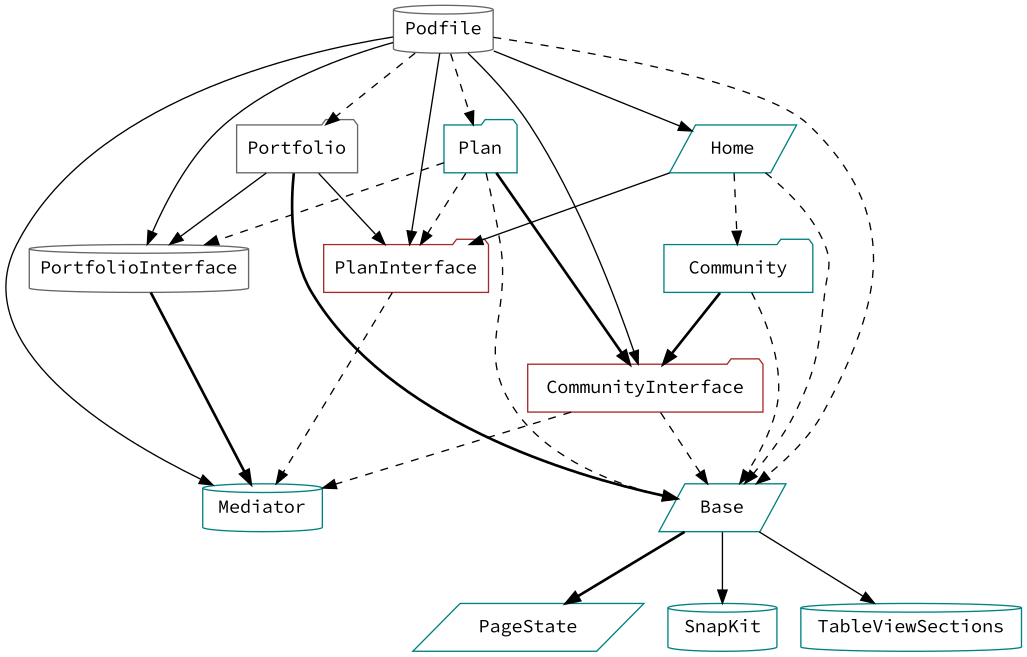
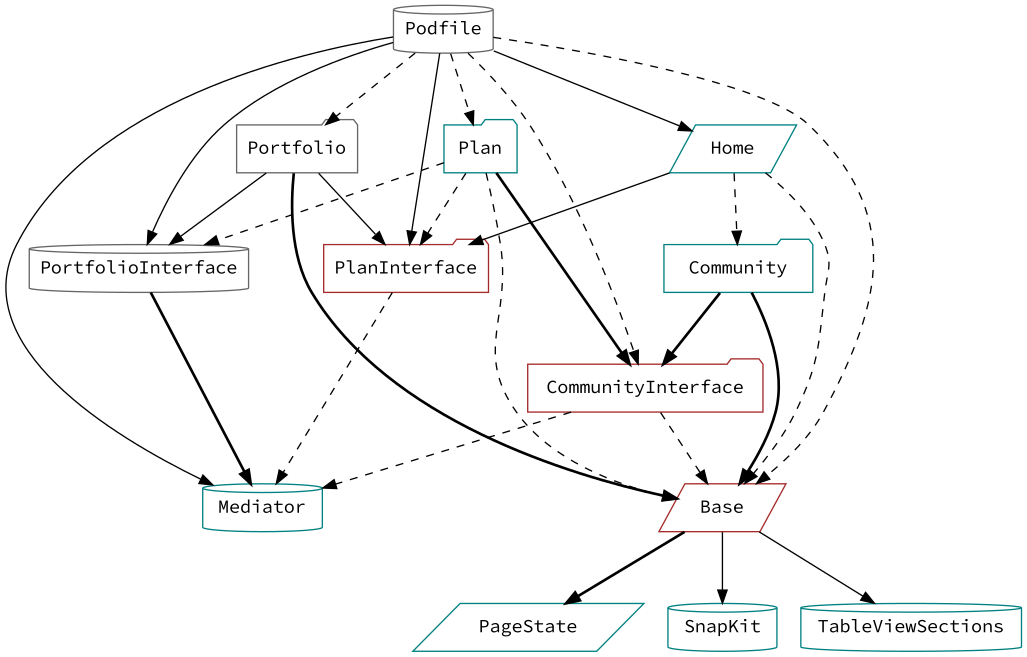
edge "Podfile" -> "CommunityInterface": style solid -> dashed
edge "Community" -> "Base": style dashed -> bold
node "Base": color teal -> brown
